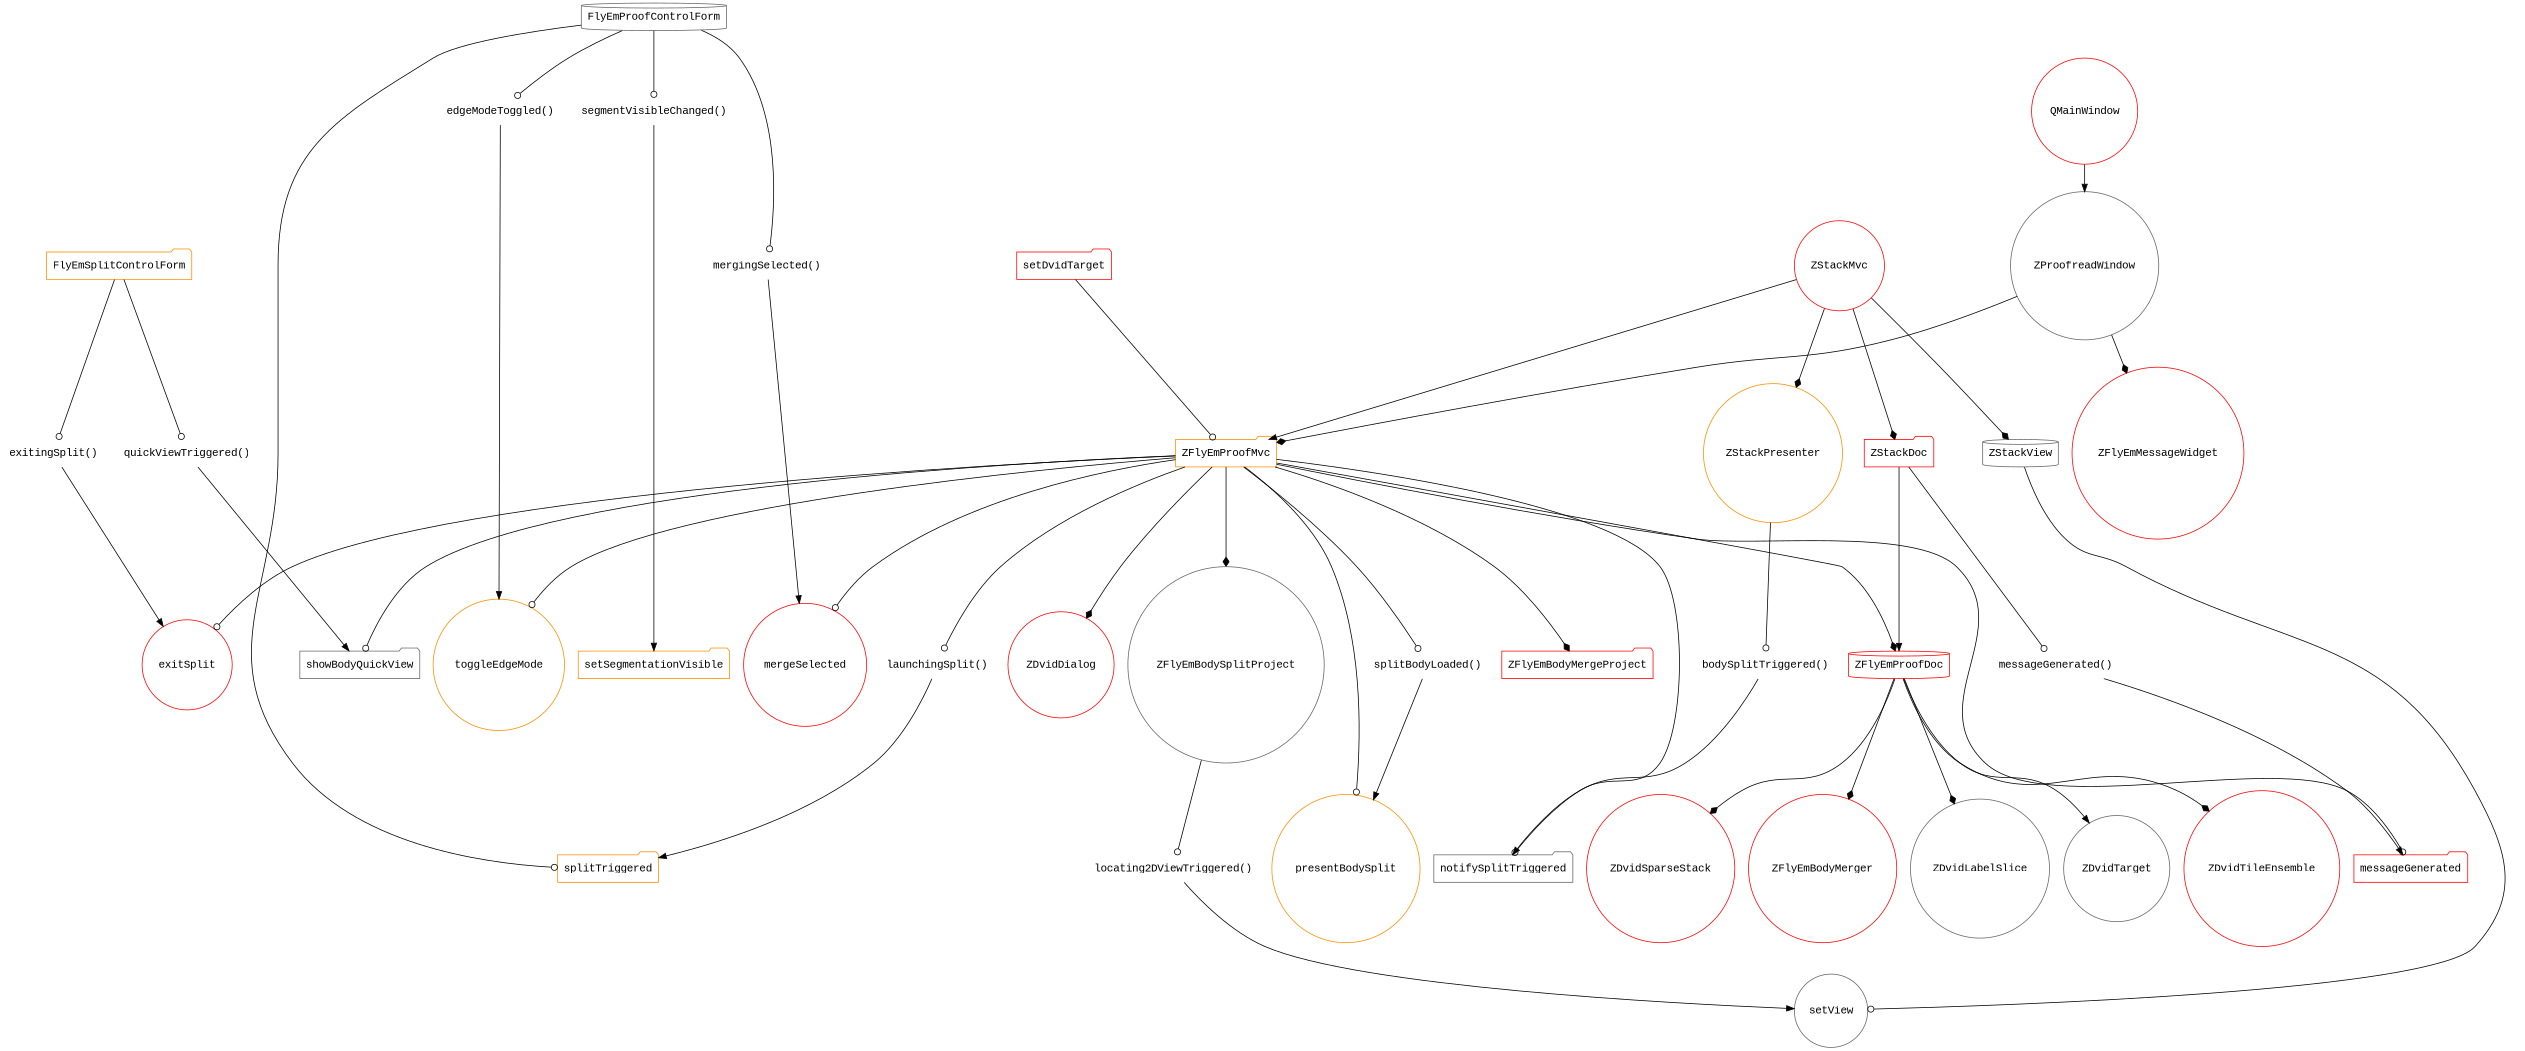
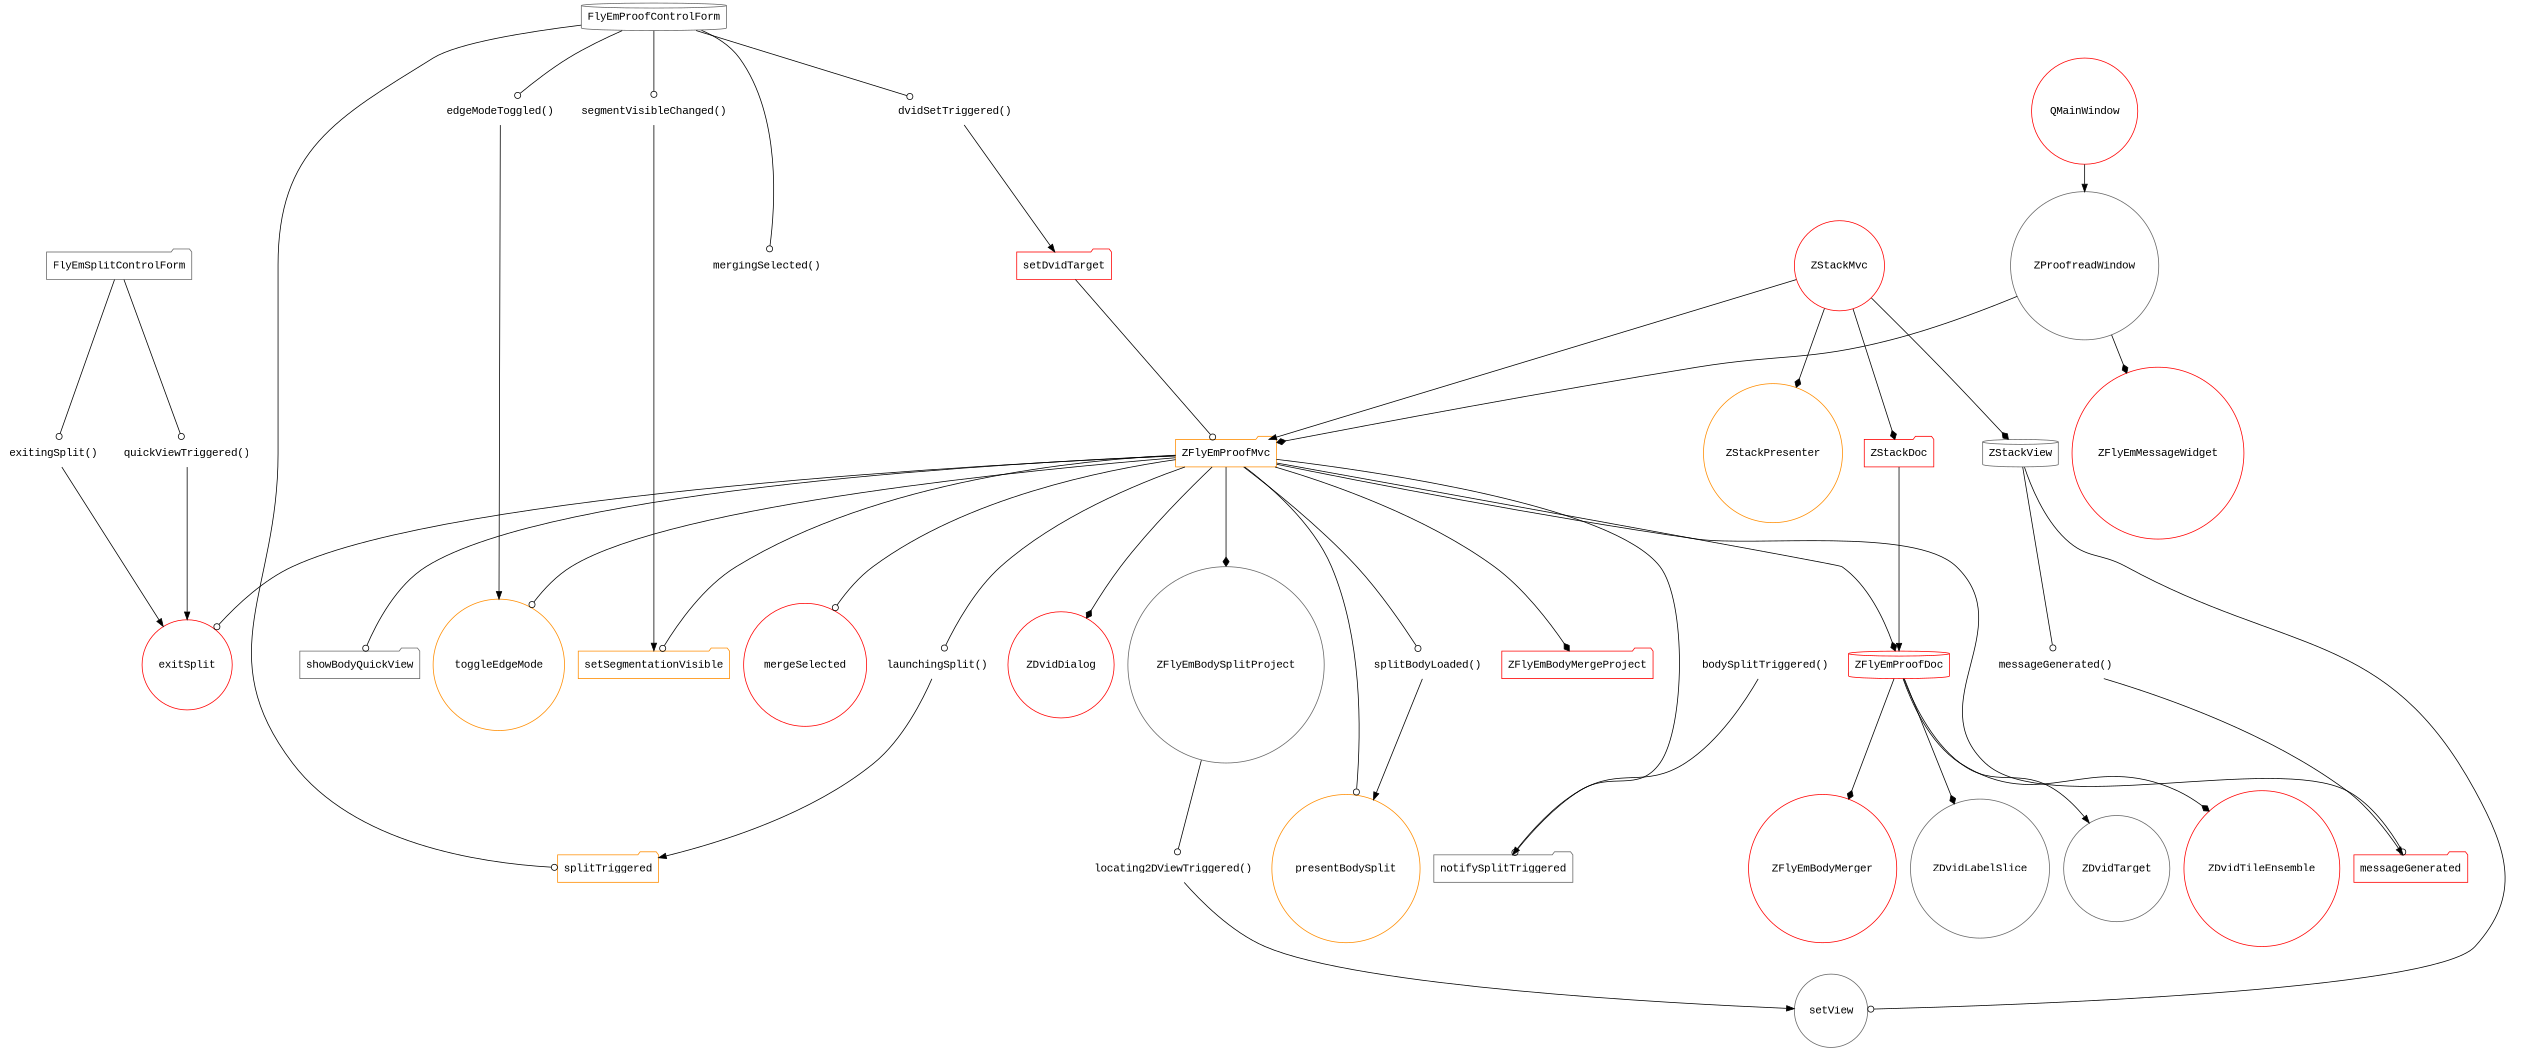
node "dvidSetTriggered()": added
node "FlyEmSplitControlForm": color darkorange -> gray40
edge "mergingSelected()" -> "mergeSelected": removed
edge "ZFlyEmProofMvc" -> "setSegmentationVisible": added
edge "ZStackDoc" -> "messageGenerated()": now "ZStackView" -> "messageGenerated()"
edge "quickViewTriggered()" -> "showBodyQuickView": now "quickViewTriggered()" -> "exitSplit"
edge "ZStackPresenter" -> "bodySplitTriggered()": removed
node "ZDvidSparseStack": removed
